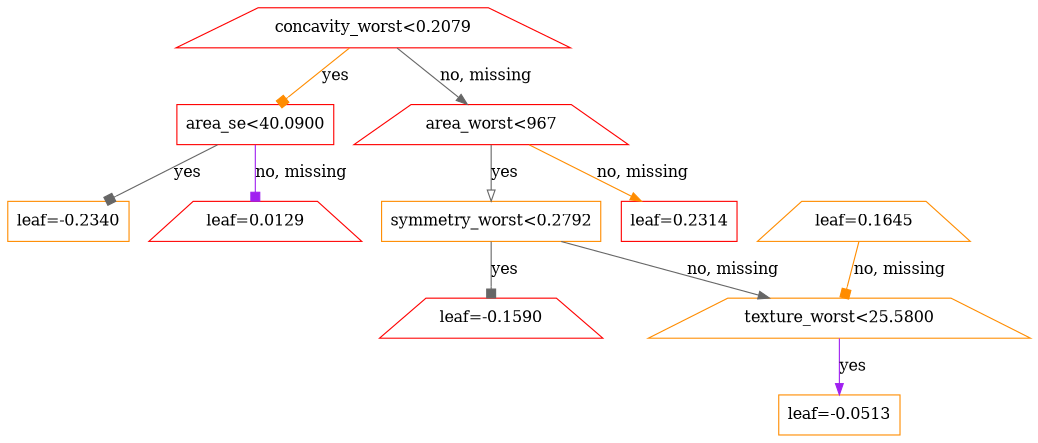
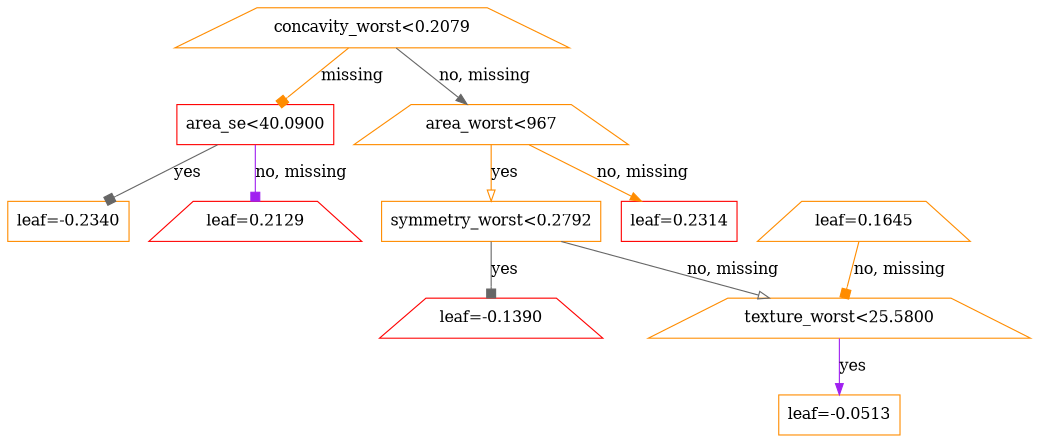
node "concavity_worst<0.2079": color red -> darkorange
edge "concavity_worst<0.2079" -> "area_se<40.0900": label "yes" -> "missing"
node "area_worst<967": color red -> darkorange
edge "area_worst<967" -> "symmetry_worst<0.2792": color gray40 -> darkorange
node "leaf=0.0129": label "leaf=0.0129" -> "leaf=0.2129"
edge "symmetry_worst<0.2792" -> "texture_worst<25.5800": arrowhead normal -> onormal
node "leaf=-0.1590": label "leaf=-0.1590" -> "leaf=-0.1390"
